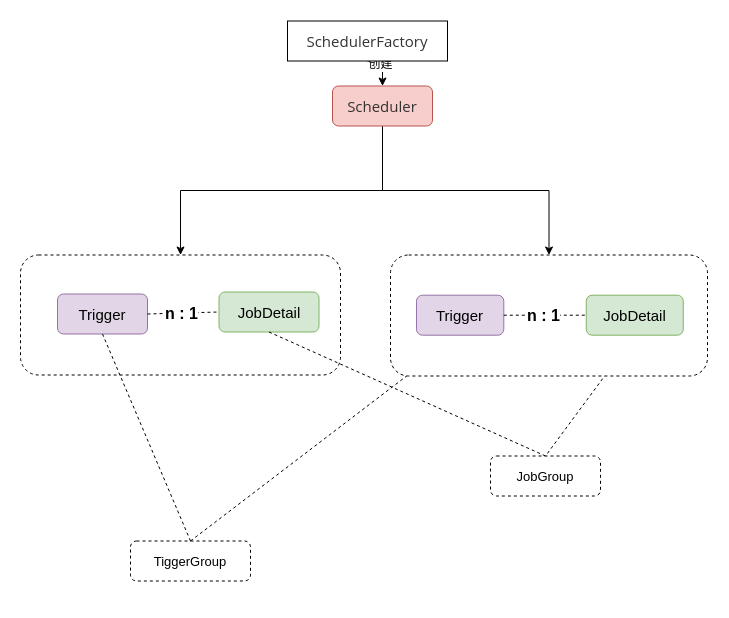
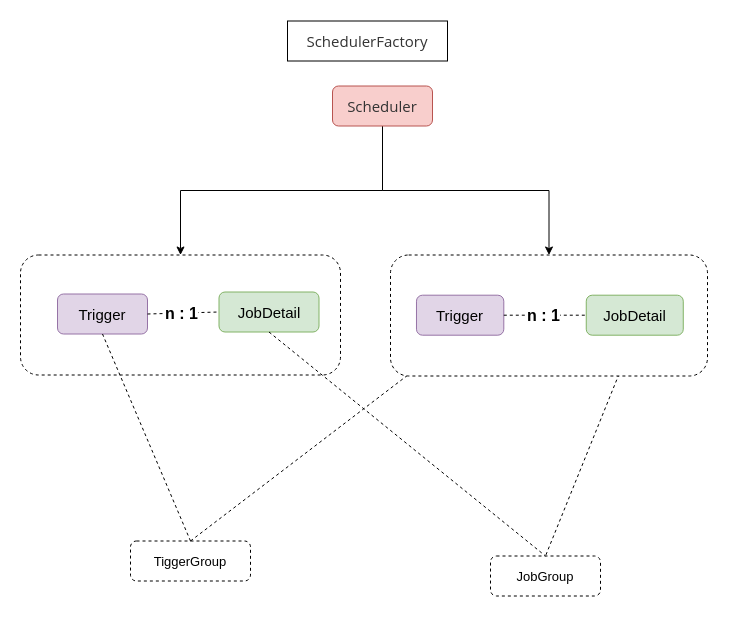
edge "SchedulerFactory" -> "Scheduler": removed, label "创建"
node "JobGroup": moved (546, 476) -> (546, 576)
